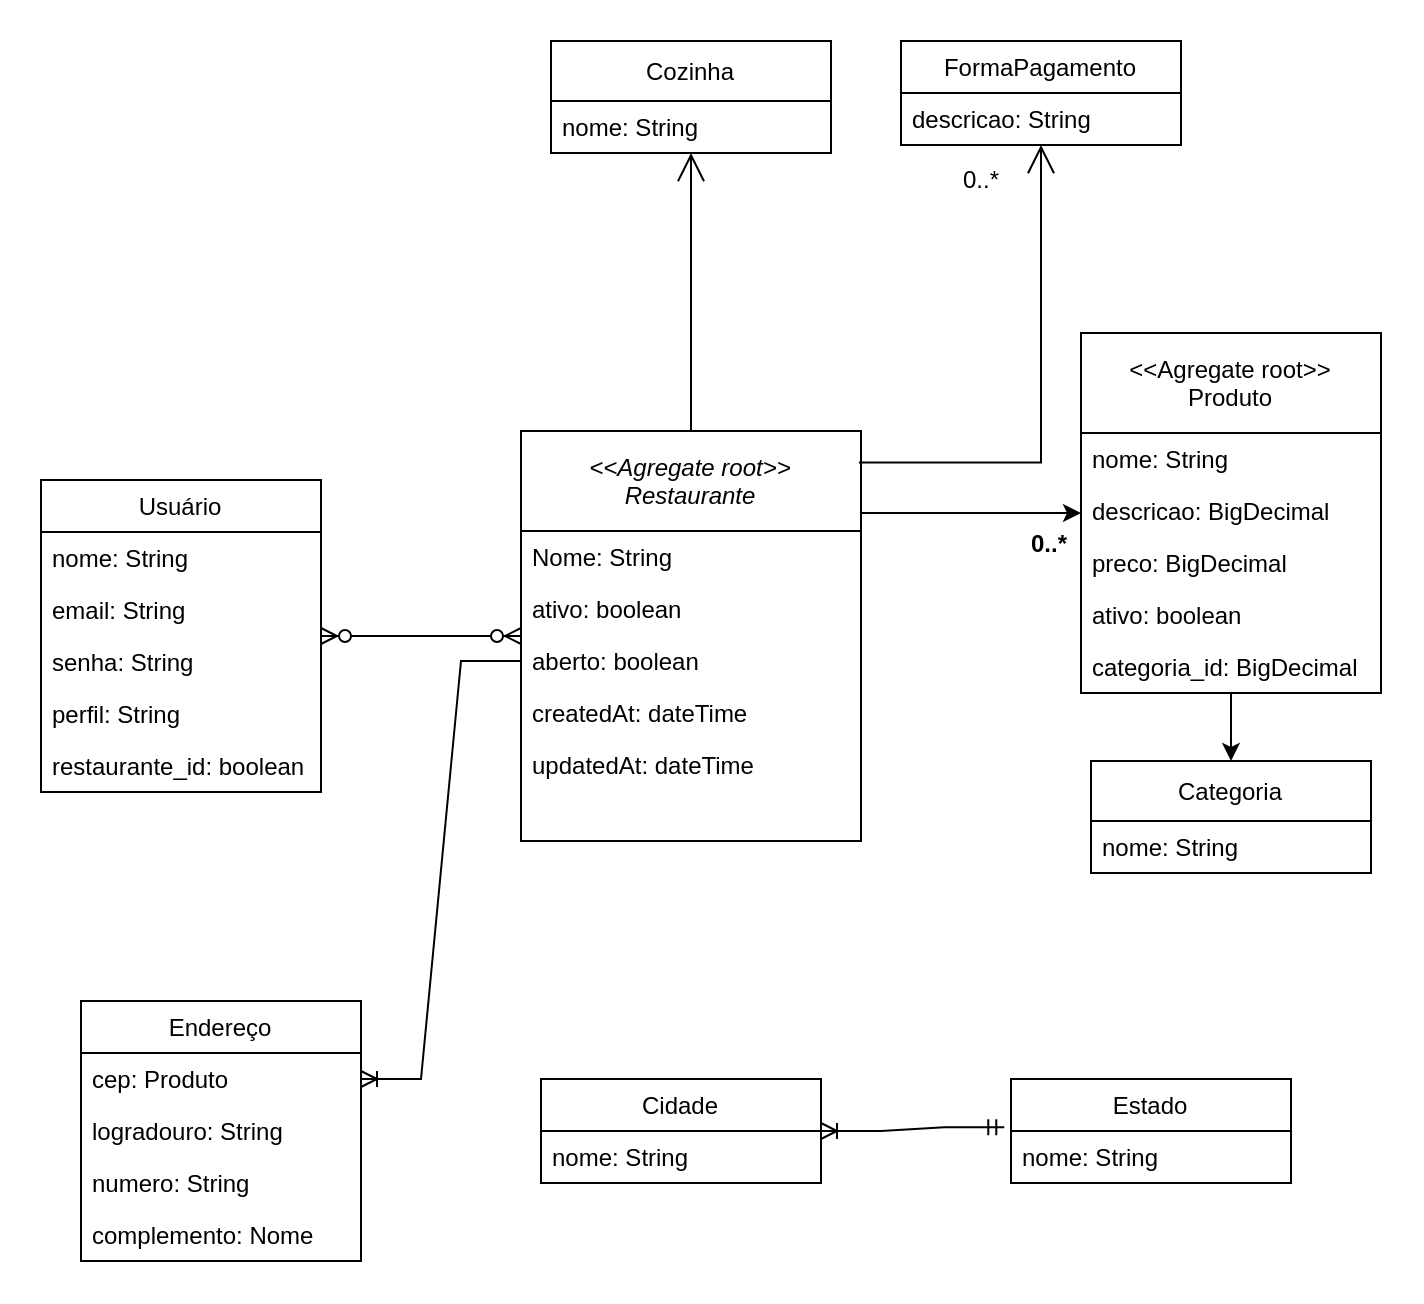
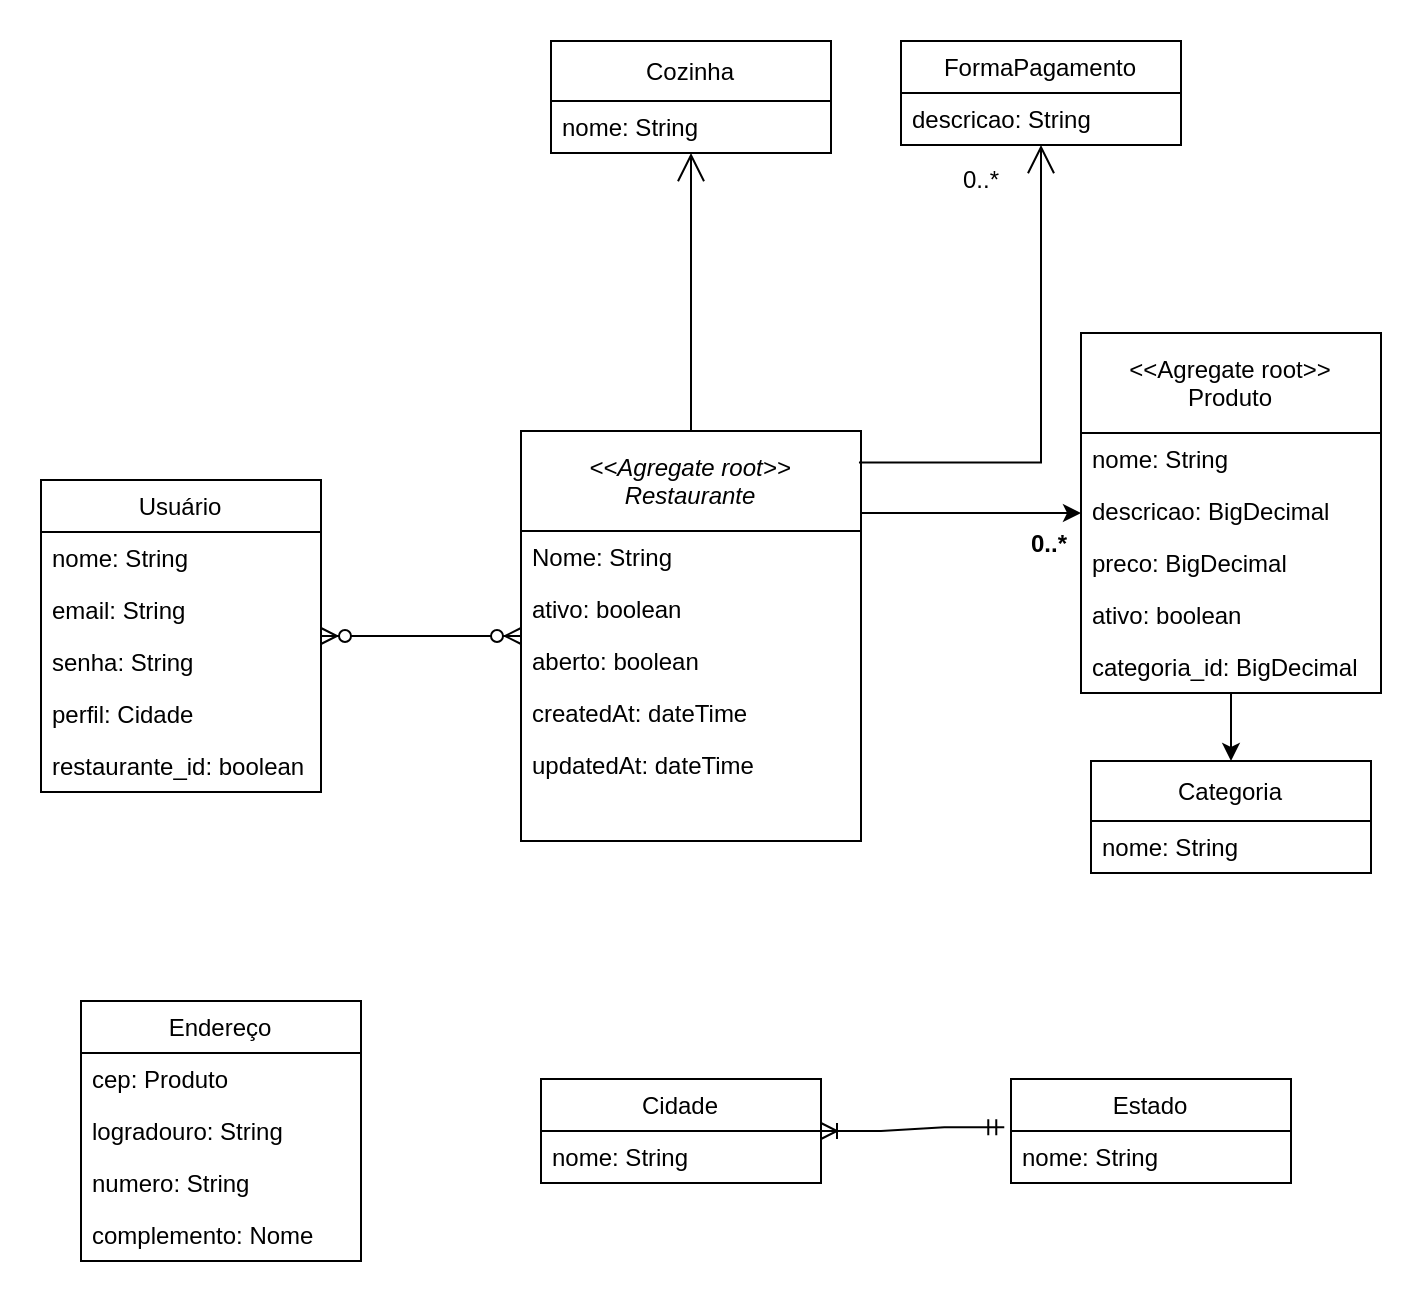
node "perfil: String": label "perfil: String" -> "perfil: Cidade"
edge "aberto: boolean" -> "cep: Produto": removed
